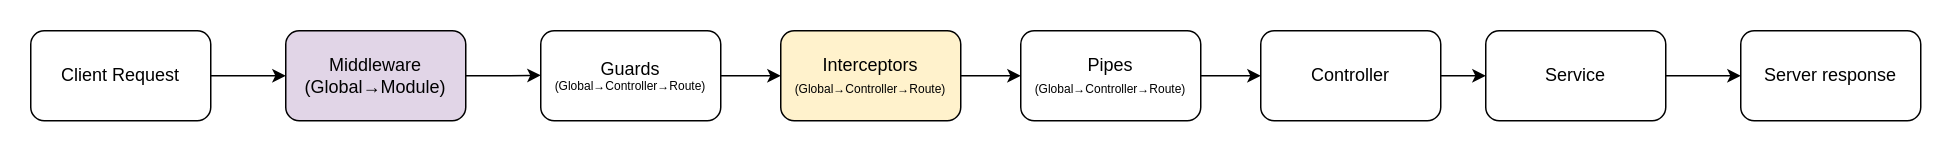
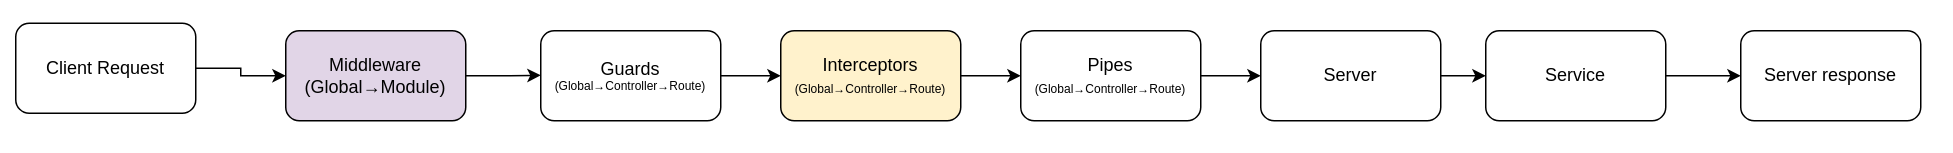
node "Client Request": moved (121, 76) -> (106, 68)
node "Controller": label "Controller" -> "Server"
